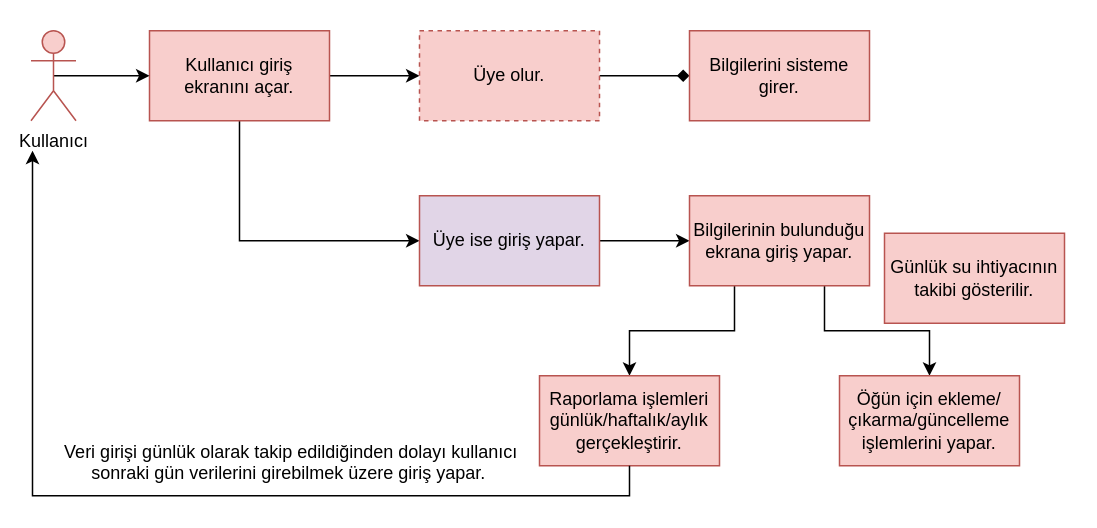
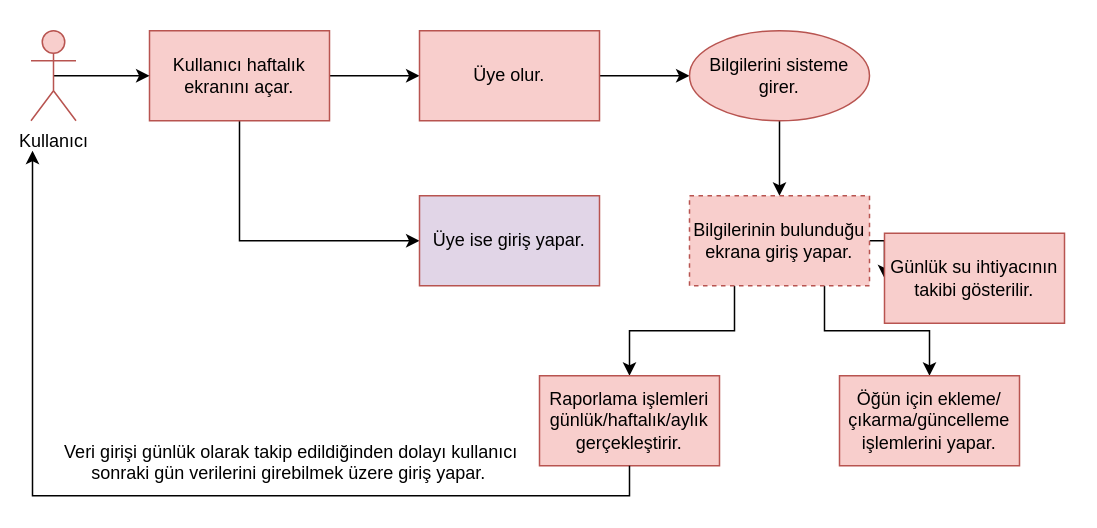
node "Kullanıcı giriş ekranını açar.": label "Kullanıcı giriş ekranını açar." -> "Kullanıcı haftalık ekranını açar."
node "Üye olur.": style dashed -> solid
edge "Üye olur." -> "Bilgilerini sisteme girer.": arrowhead diamond -> classic
node "Bilgilerini sisteme girer.": shape rectangle -> ellipse
edge "Bilgilerini sisteme girer." -> "Bilgilerinin bulunduğu ekrana giriş yapar.": added
edge "Üye ise giriş yapar." -> "Bilgilerinin bulunduğu ekrana giriş yapar.": removed
node "Bilgilerinin bulunduğu ekrana giriş yapar.": style solid -> dashed
edge "Bilgilerinin bulunduğu ekrana giriş yapar." -> "Günlük su ihtiyacının takibi gösterilir.": added
